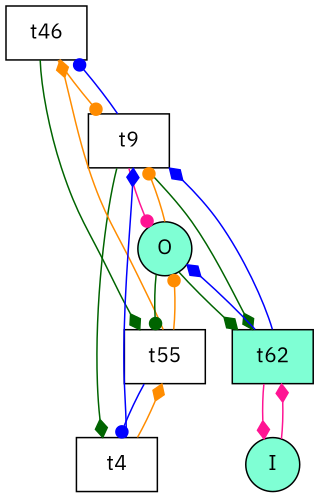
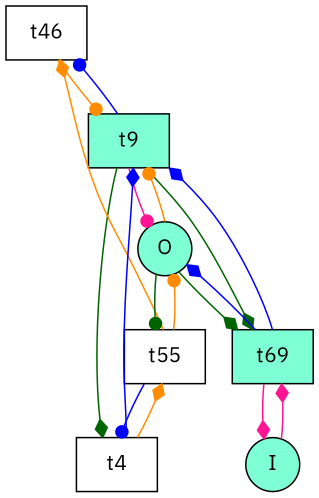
node "t9": fillcolor white -> aquamarine
edge "t46" -> "t55": removed
node "t62": label "t62" -> "t69"
